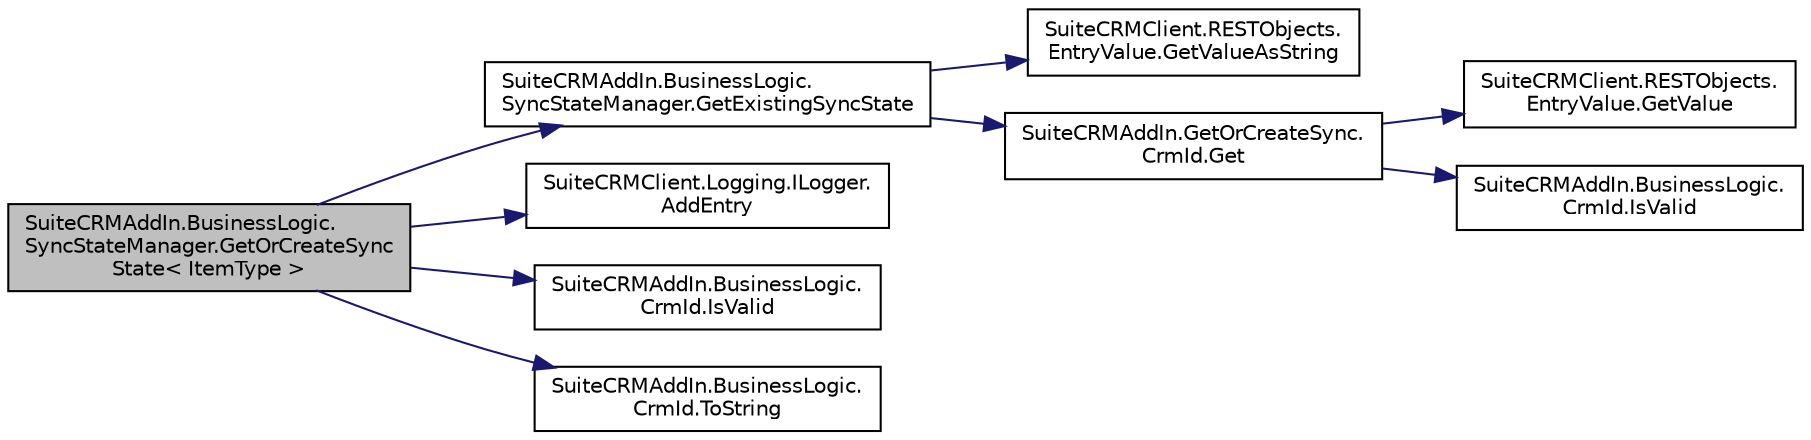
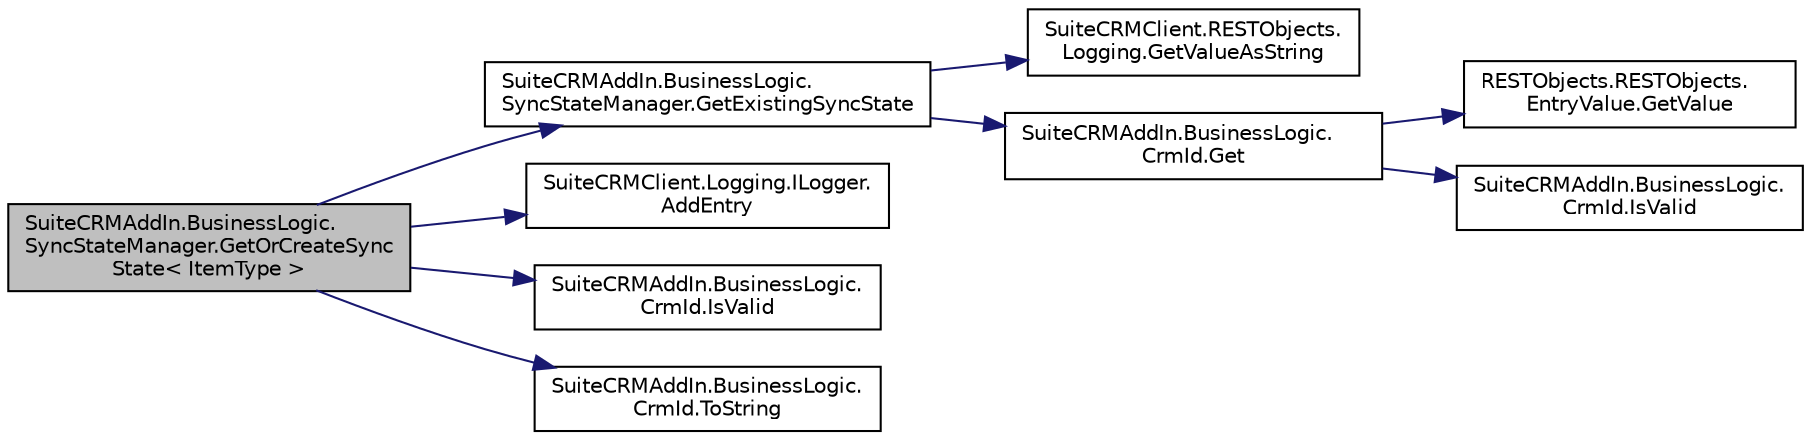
node "SuiteCRMClient.RESTObjects. EntryValue.GetValueAsString": label "SuiteCRMClient.RESTObjects. EntryValue.GetValueAsString" -> "SuiteCRMClient.RESTObjects. Logging.GetValueAsString"
node "SuiteCRMClient.RESTObjects. EntryValue.GetValue": label "SuiteCRMClient.RESTObjects. EntryValue.GetValue" -> "RESTObjects.RESTObjects. EntryValue.GetValue"
node "SuiteCRMAddIn.GetOrCreateSync. CrmId.Get": label "SuiteCRMAddIn.GetOrCreateSync. CrmId.Get" -> "SuiteCRMAddIn.BusinessLogic. CrmId.Get"
